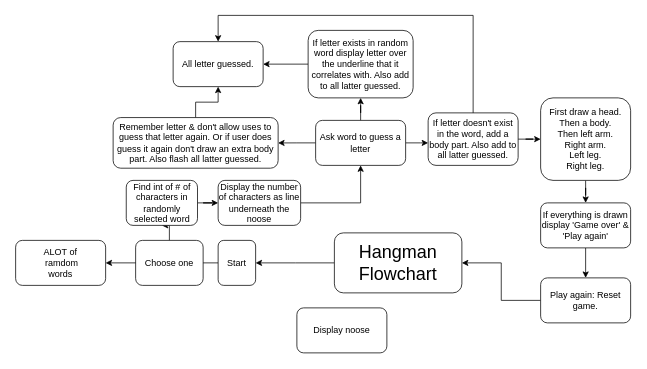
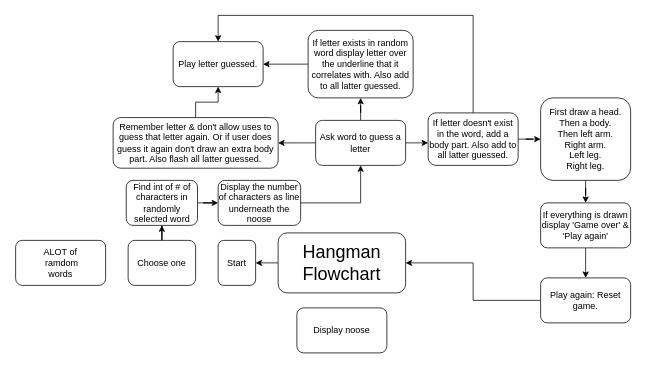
node "All letter guessed.": label "All letter guessed." -> "Play letter guessed."
node "Choose one": moved (169, 263) -> (162, 263)
edge "Start" -> "ALOT of ramdom words": removed
node "Hangman Flowchart": moved (398, 263) -> (342, 263)
